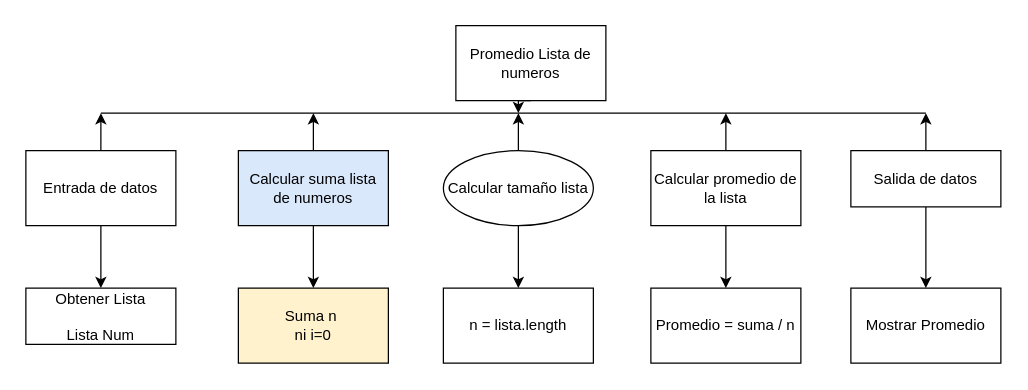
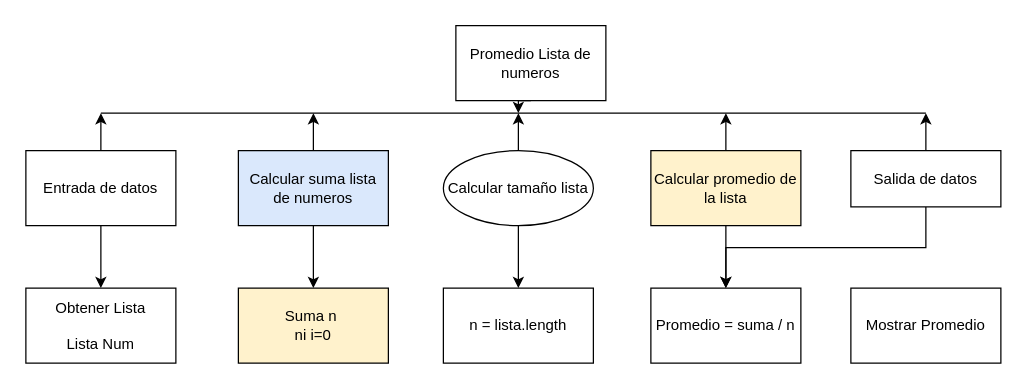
node "Calcular promedio de la lista": fillcolor #ffffff -> #fff2cc
edge "Salida de datos" -> "Mostrar Promedio": now "Salida de datos" -> "Promedio = suma / n"
node "Obtener Lista Lista Num": size 150x56 -> 150x75
